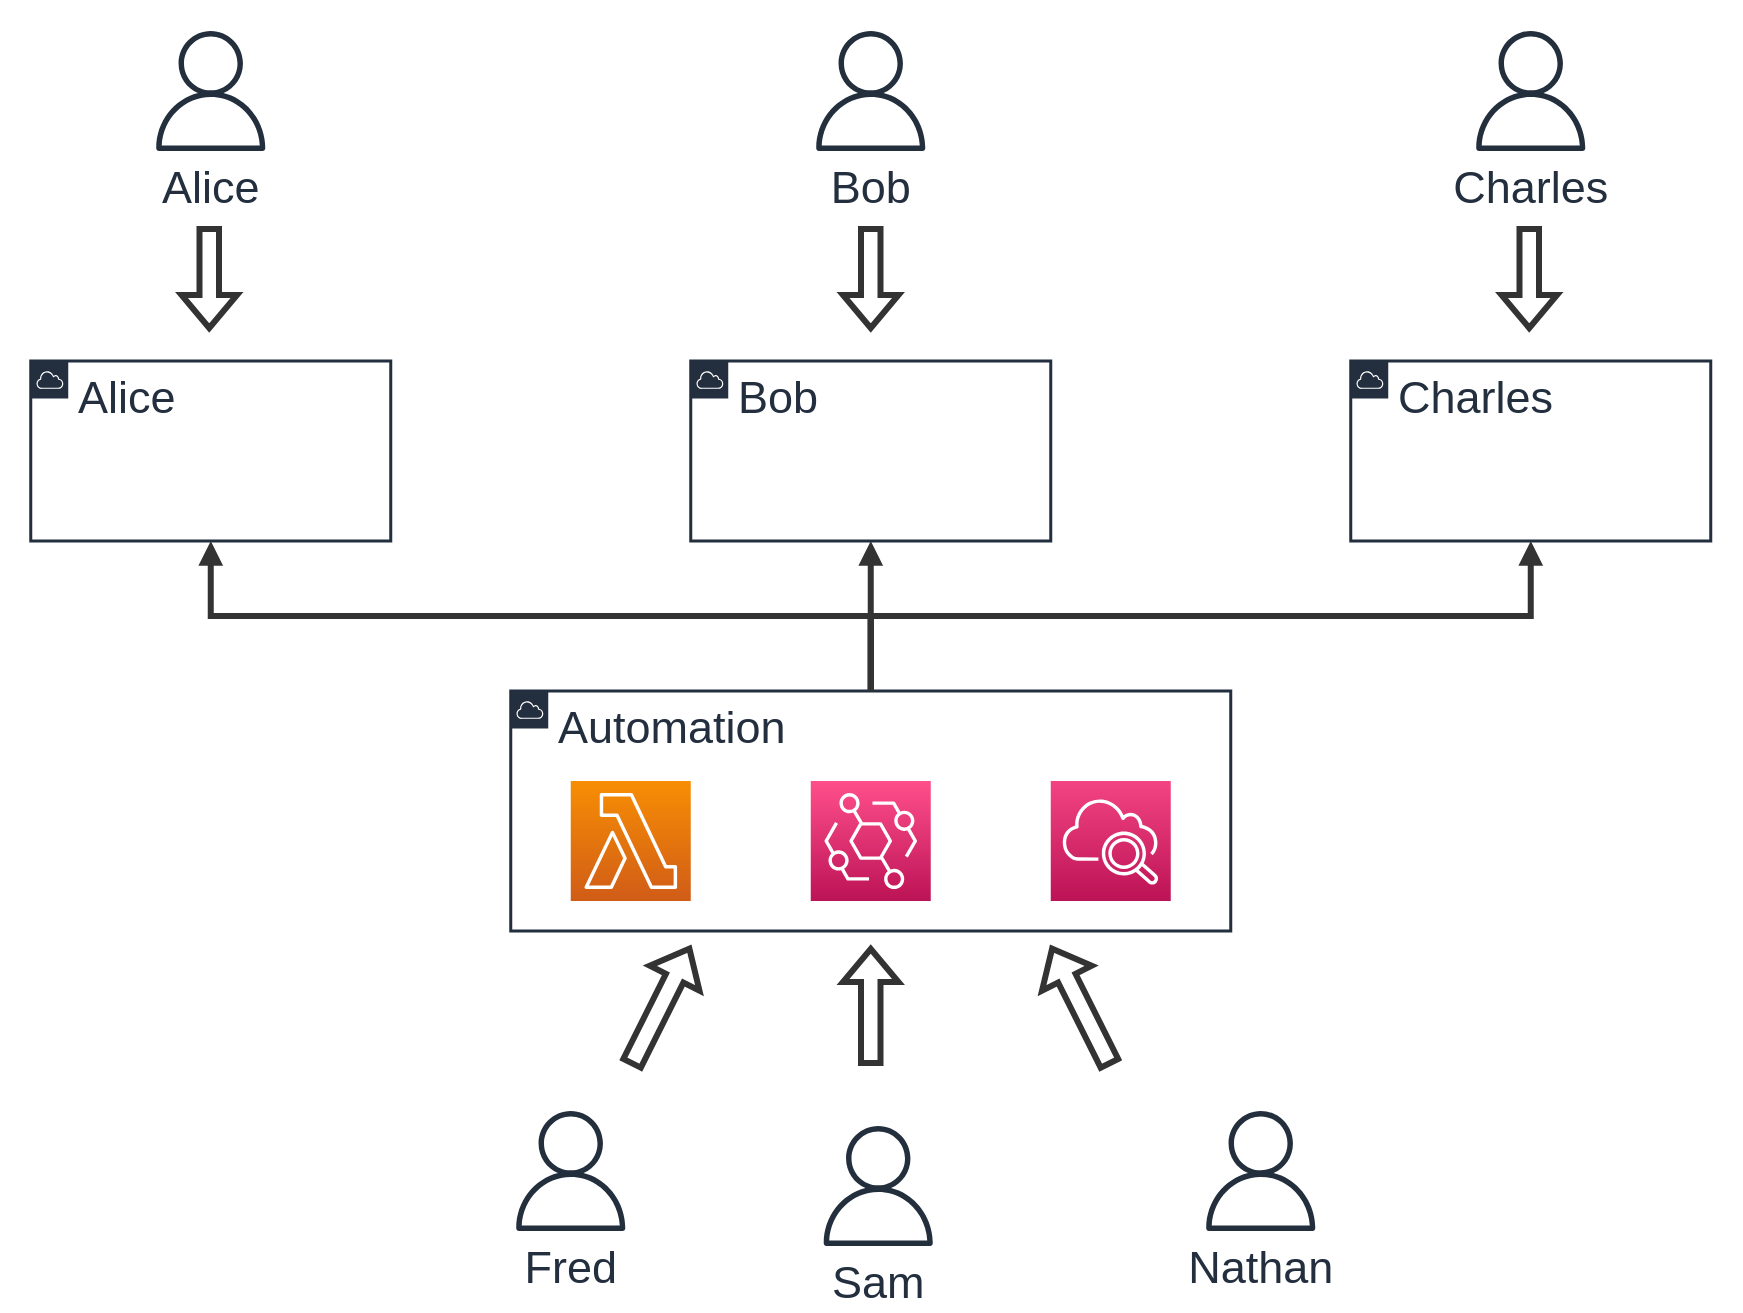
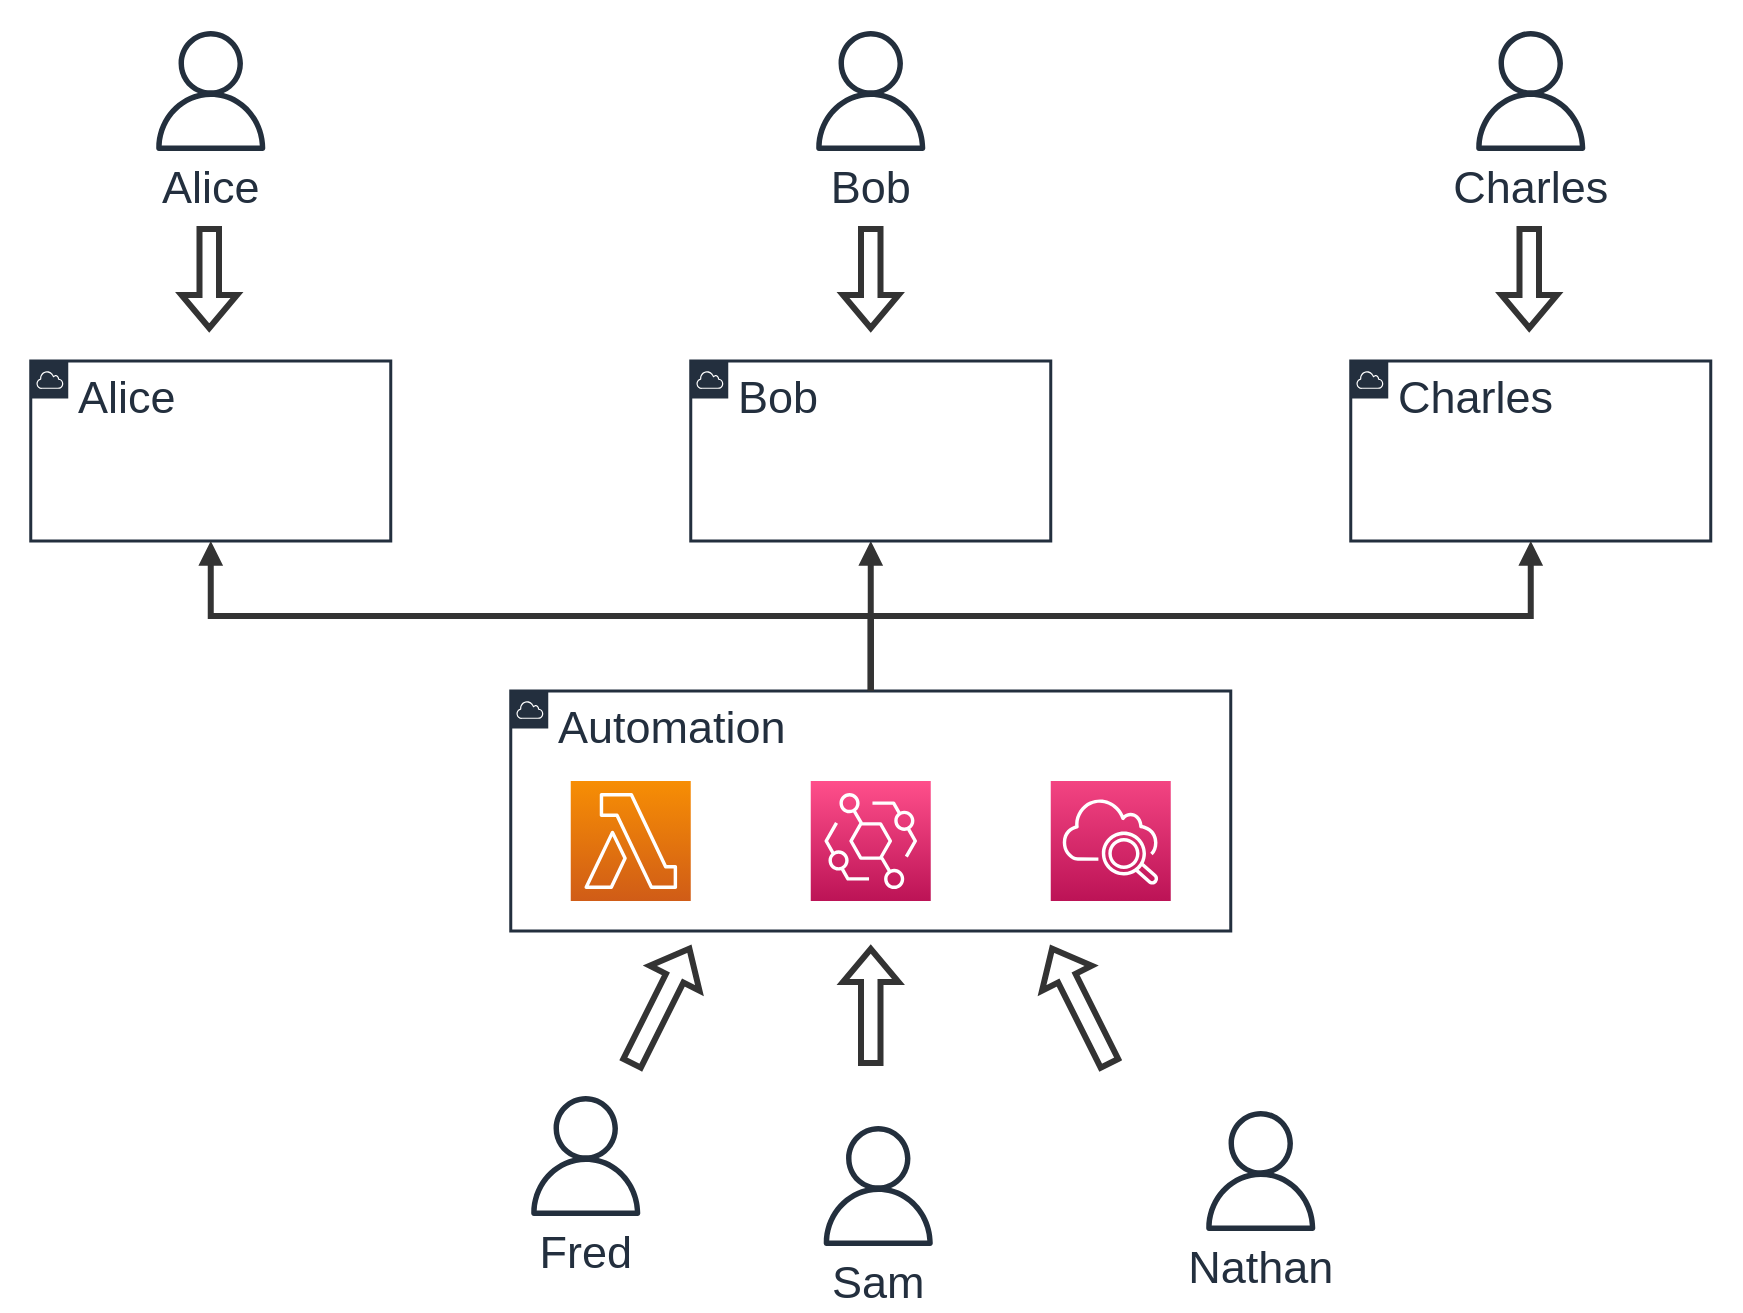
node "Fred": moved (571, 1171) -> (586, 1156)
